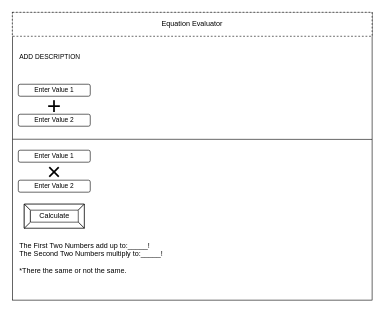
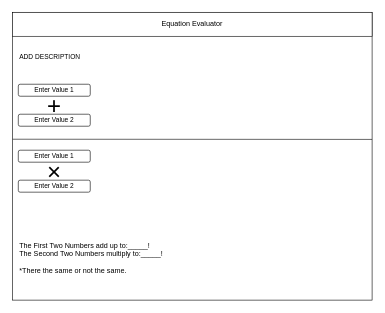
node "Equation Evaluator": style dashed -> solid
node "Calculate": removed
